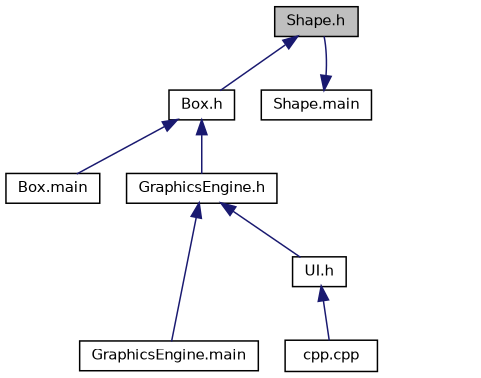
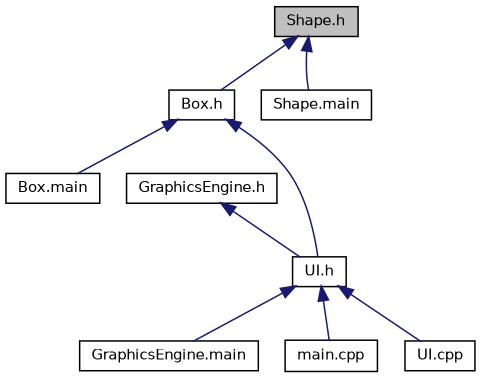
edge "Shape.h" -> "Shape.main": reversed
edge "GraphicsEngine.h" -> "Box.h": now "UI.h" -> "Box.h"
edge "GraphicsEngine.main" -> "GraphicsEngine.h": now "GraphicsEngine.main" -> "UI.h"
node "cpp.cpp": label "cpp.cpp" -> "main.cpp"
node "UI.cpp": added
